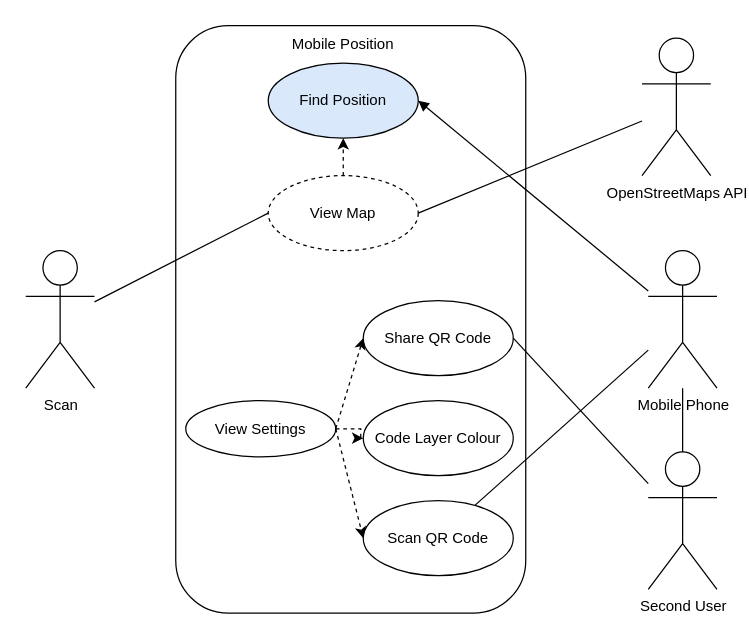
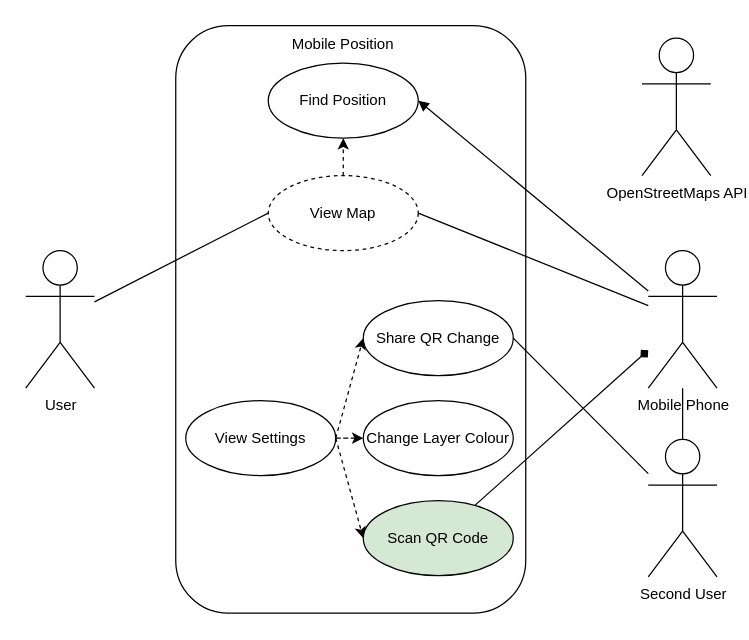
node "Find Position": fillcolor #dae8fc -> #ffffff
edge "OpenStreetMaps API" -- "View Map": now "Mobile Phone" -- "View Map"
node "Share QR Code": label "Share QR Code" -> "Share QR Change"
edge "Mobile Phone" -- "Scan QR Code": arrowhead none -> diamond
node "Scan": label "Scan" -> "User"
node "View Settings": size 150x56 -> 150x75
node "Code Layer Colour": label "Code Layer Colour" -> "Change Layer Colour"
node "Second User": moved (683, 521) -> (683, 508)
node "Scan QR Code": fillcolor #ffffff -> #d5e8d4
